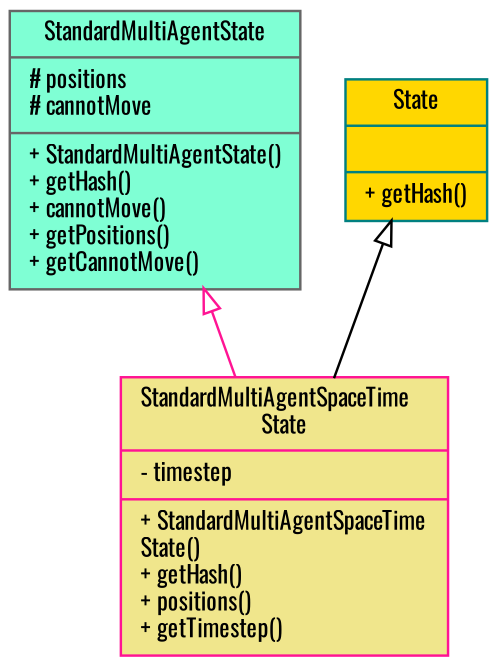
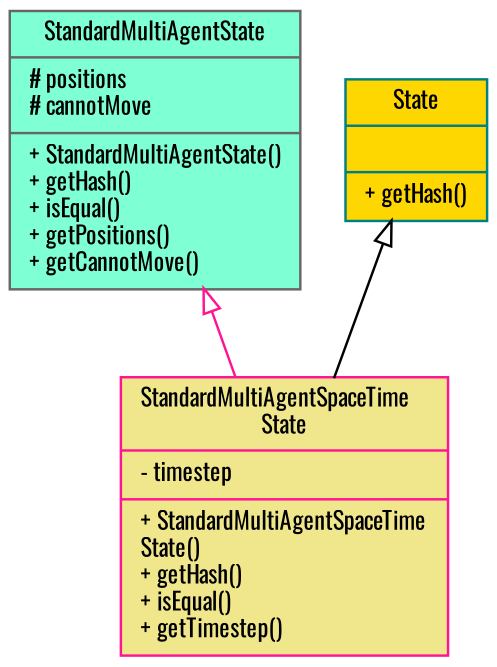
node "StandardMultiAgentState": text "+ cannotMove()" -> "+ isEqual()"
node "StandardMultiAgentSpaceTime": text "+ positions()" -> "+ isEqual()"
